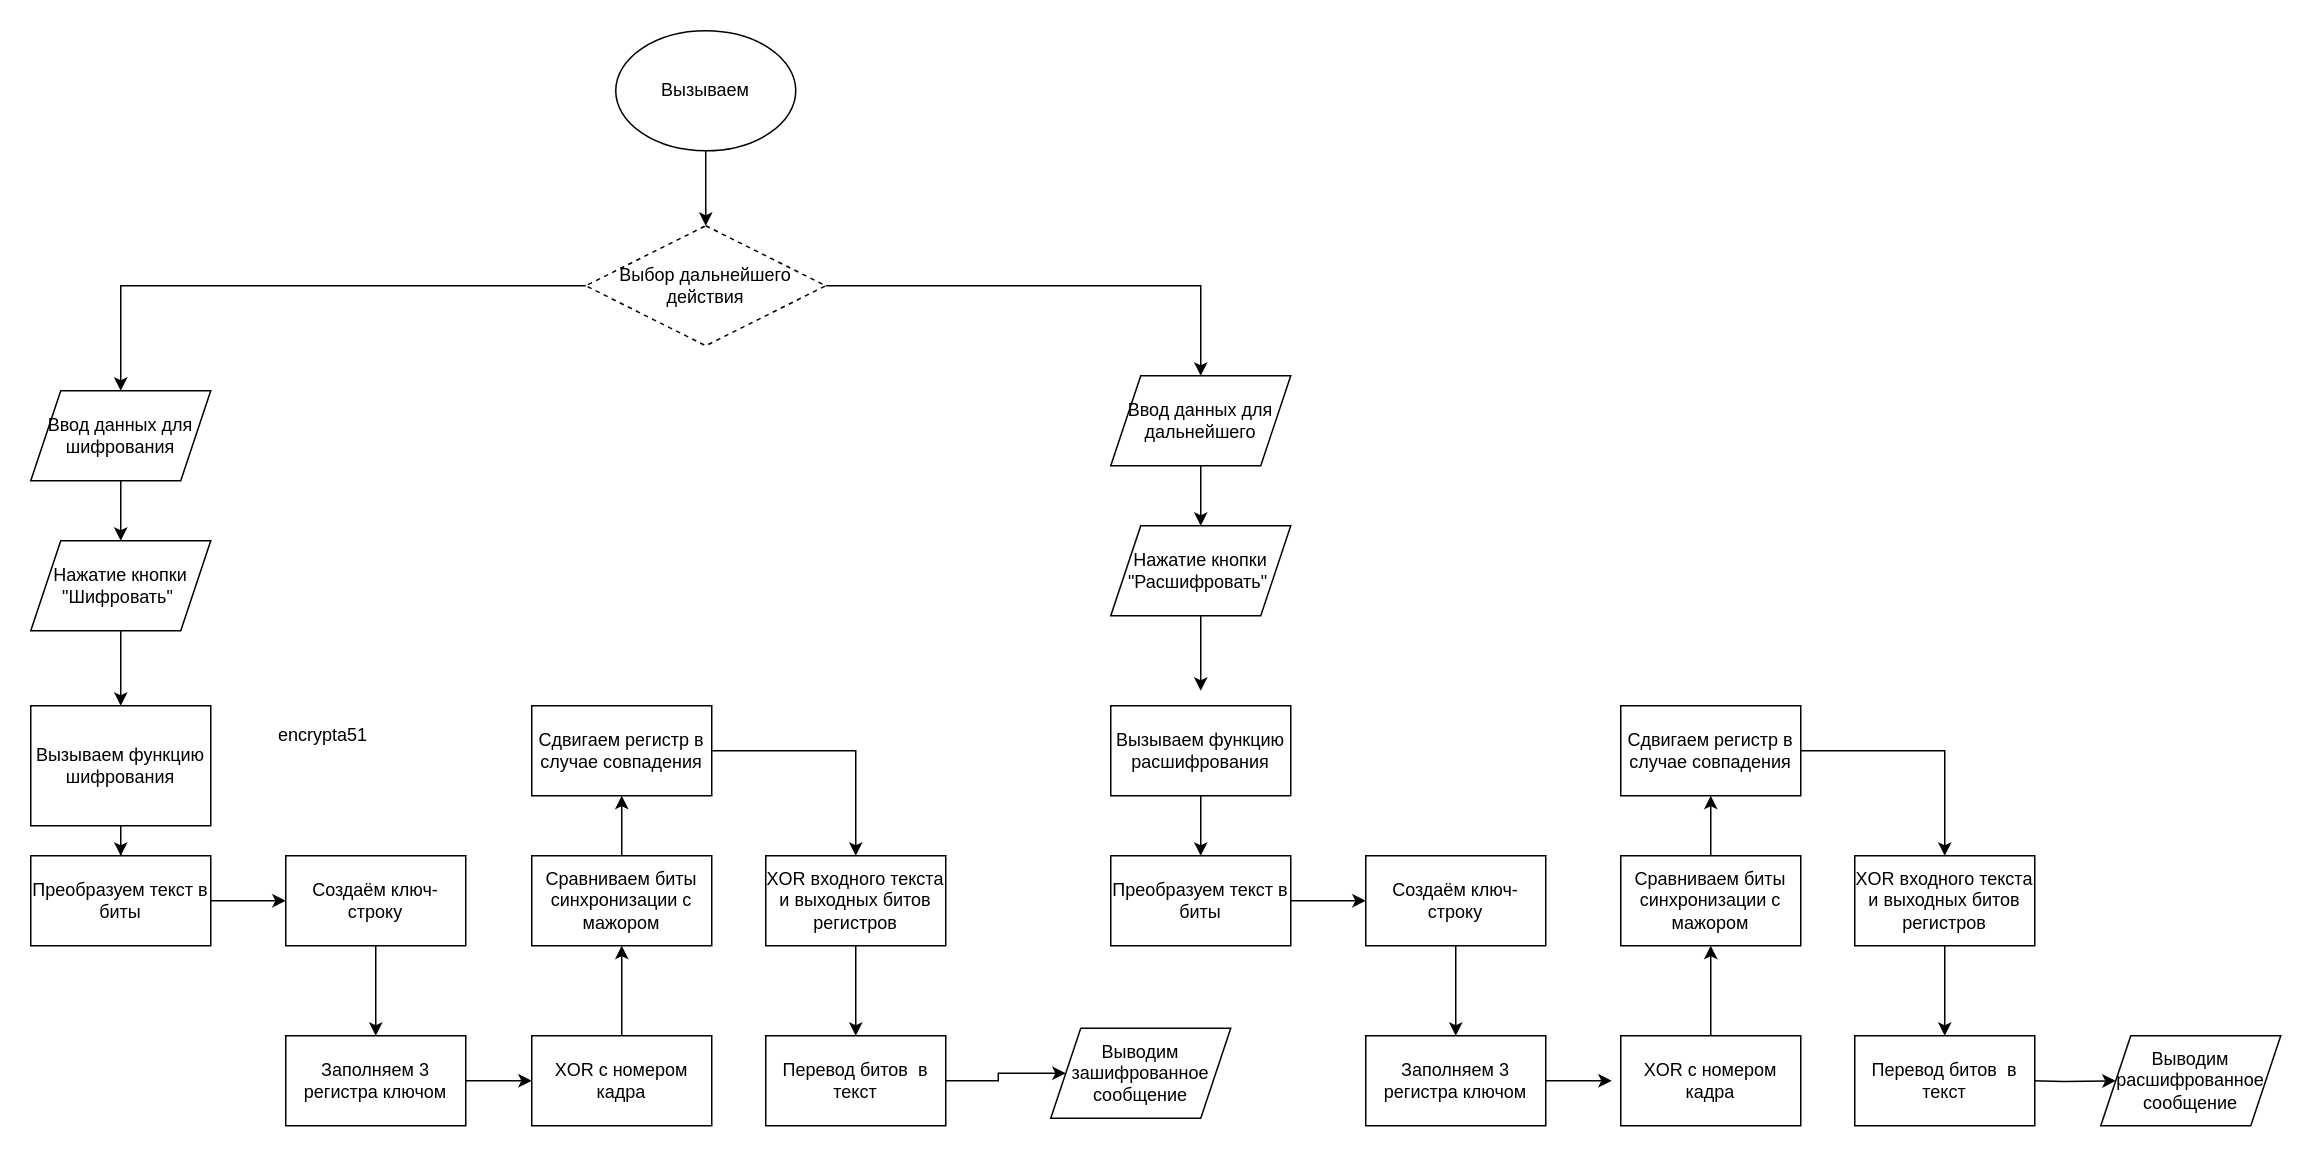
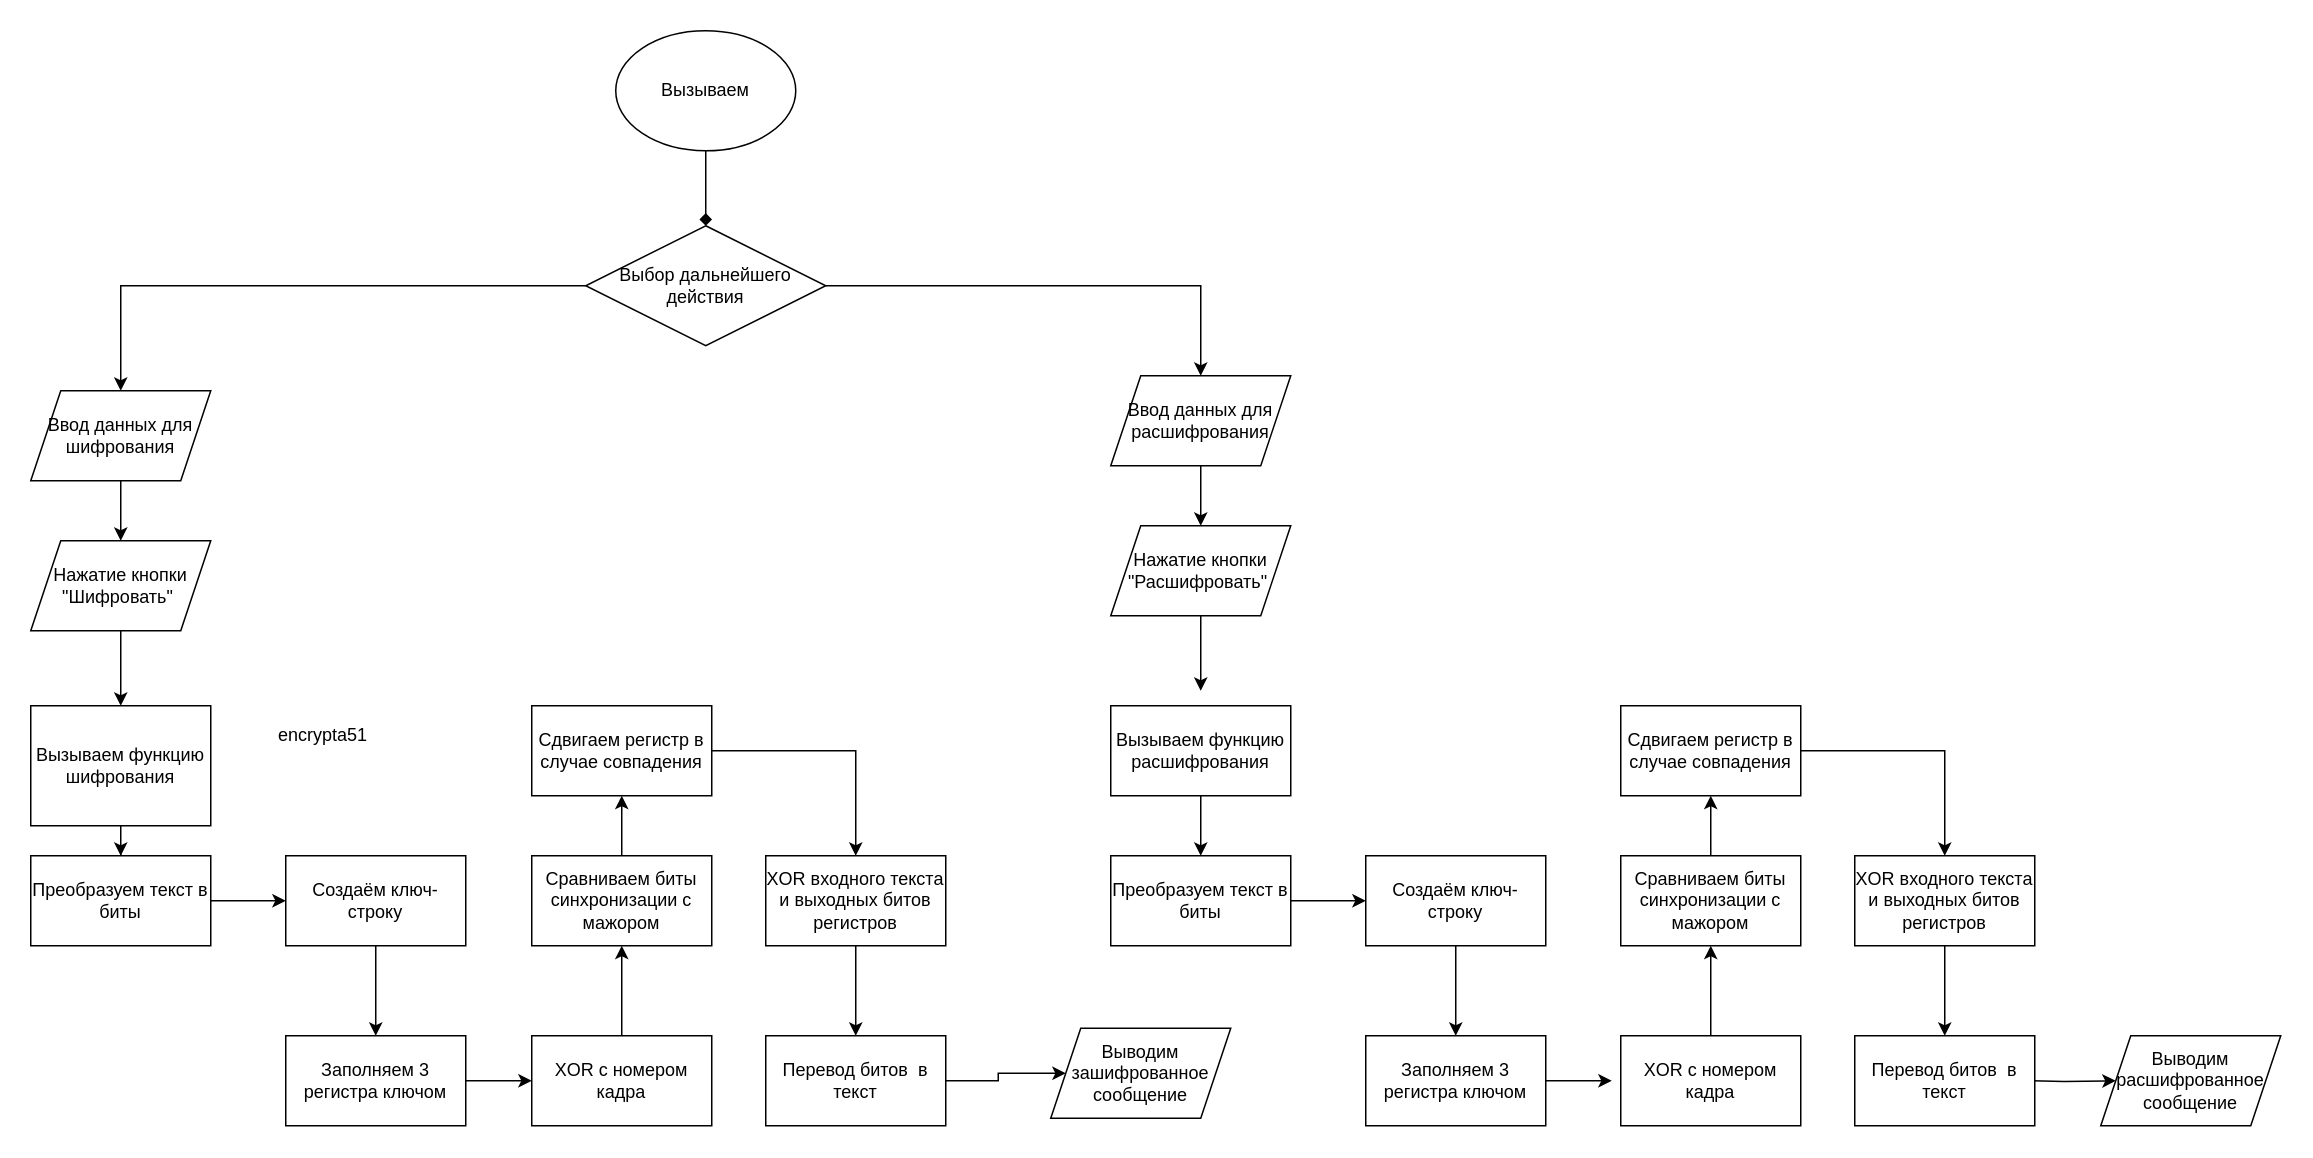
edge "Вызываем" -> "Выбор дальнейшего действия": arrowhead classic -> diamond
node "Выбор дальнейшего действия": style dashed -> solid
node "Ввод данных для дальнейшего": label "Ввод данных для дальнейшего" -> "Ввод данных для расшифрования"
